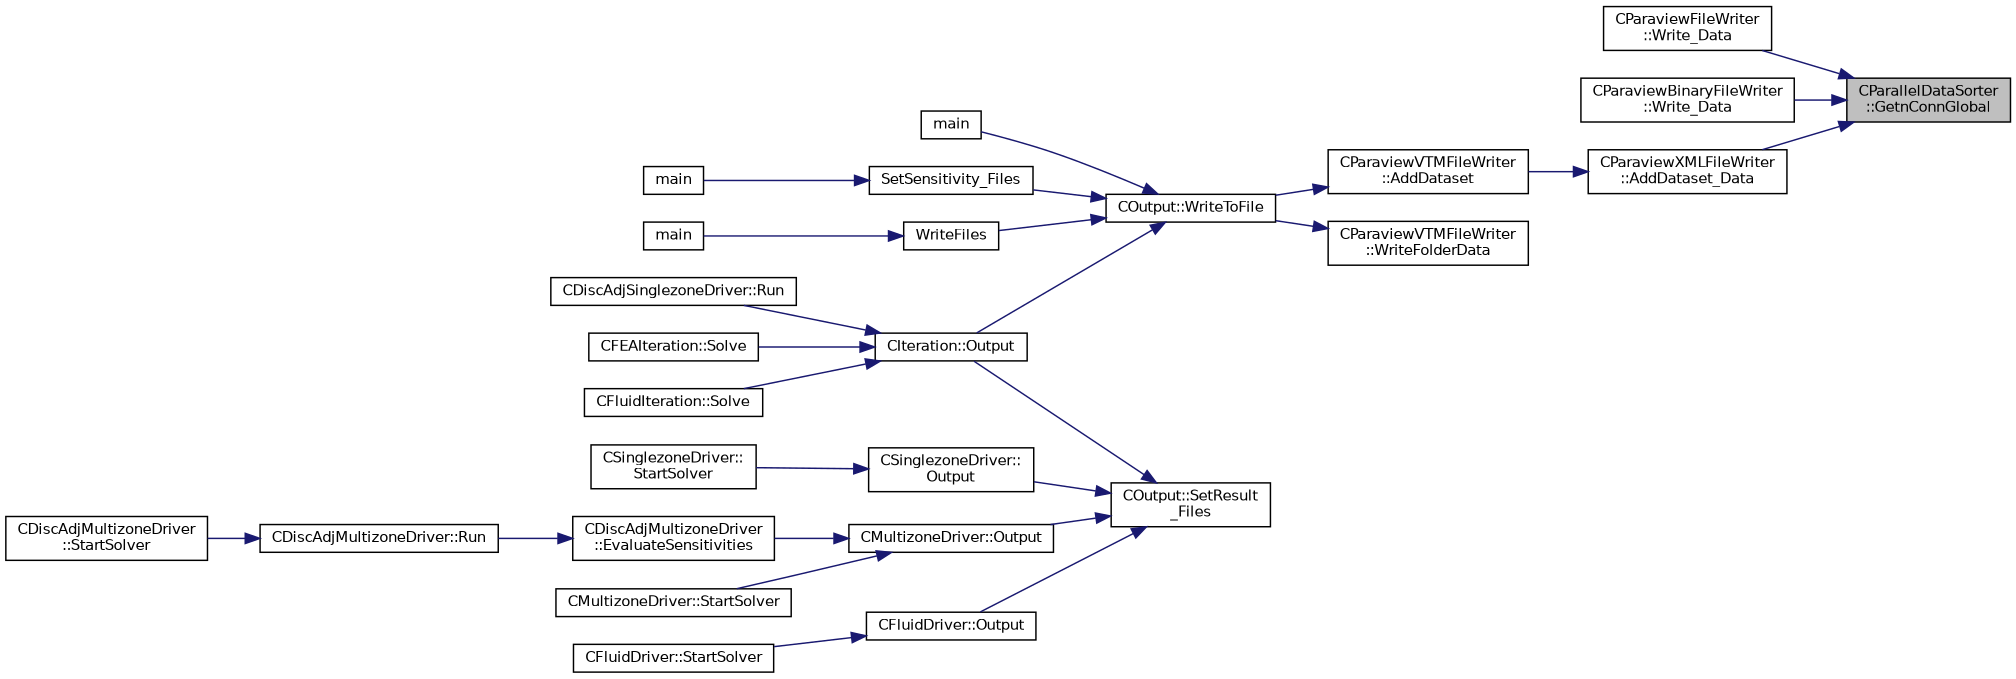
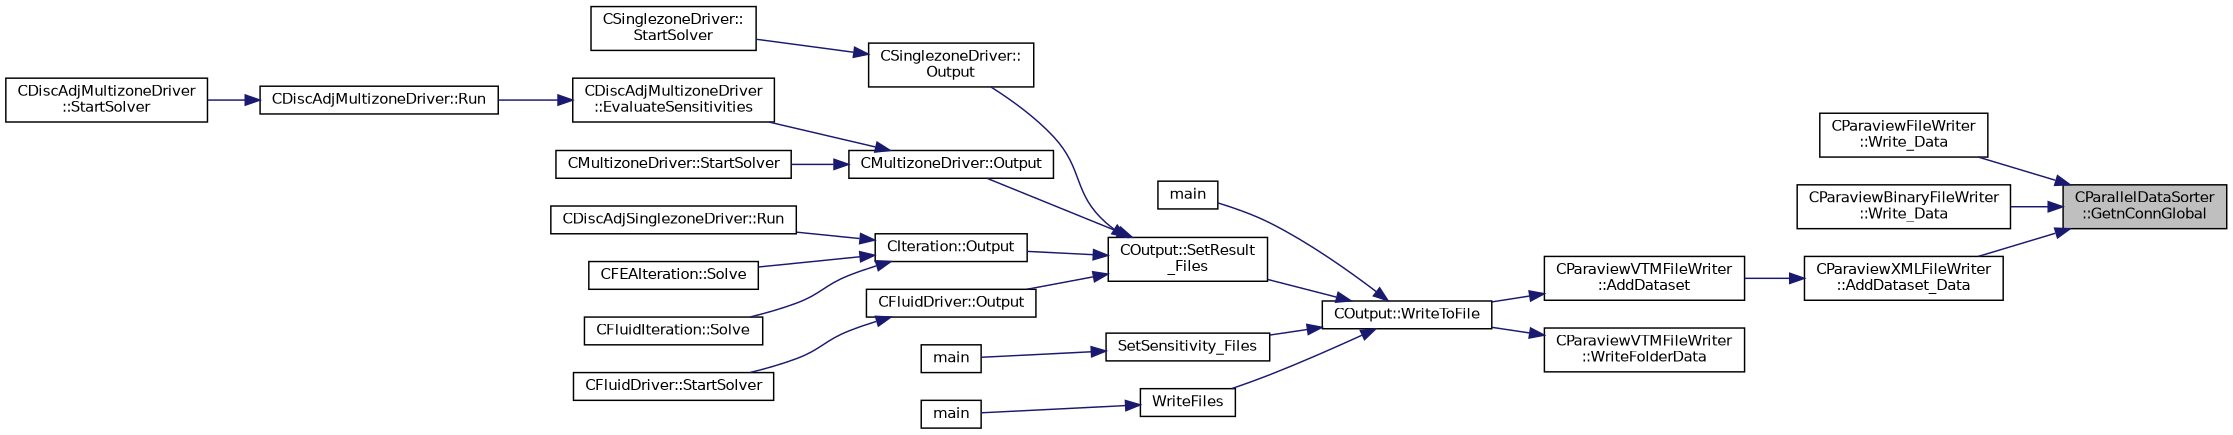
edge "CIteration::Output" -> "COutput::WriteToFile": now "COutput::SetResult _Files" -> "COutput::WriteToFile"
